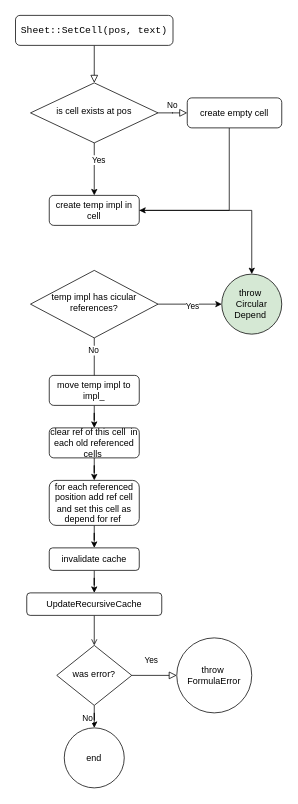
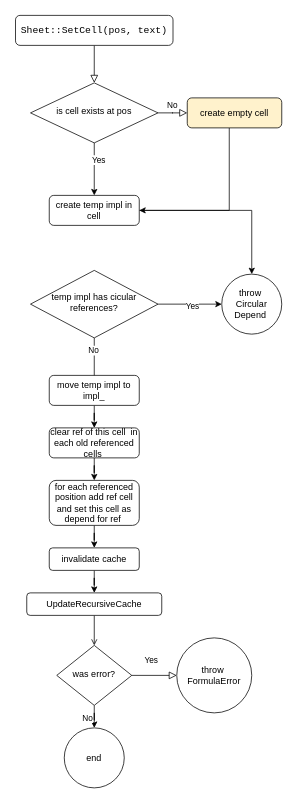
node "create empty cell": fillcolor #ffffff -> #fff2cc
node "throw Circular Depend": fillcolor #d5e8d4 -> #ffffff
